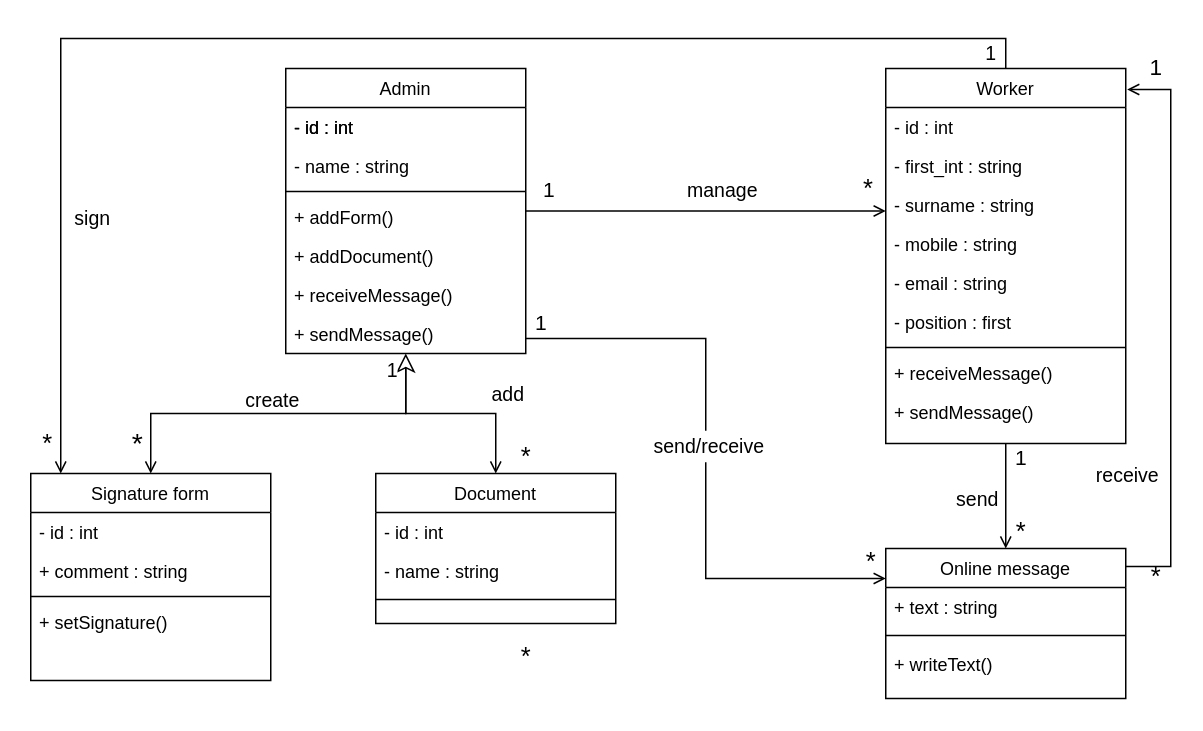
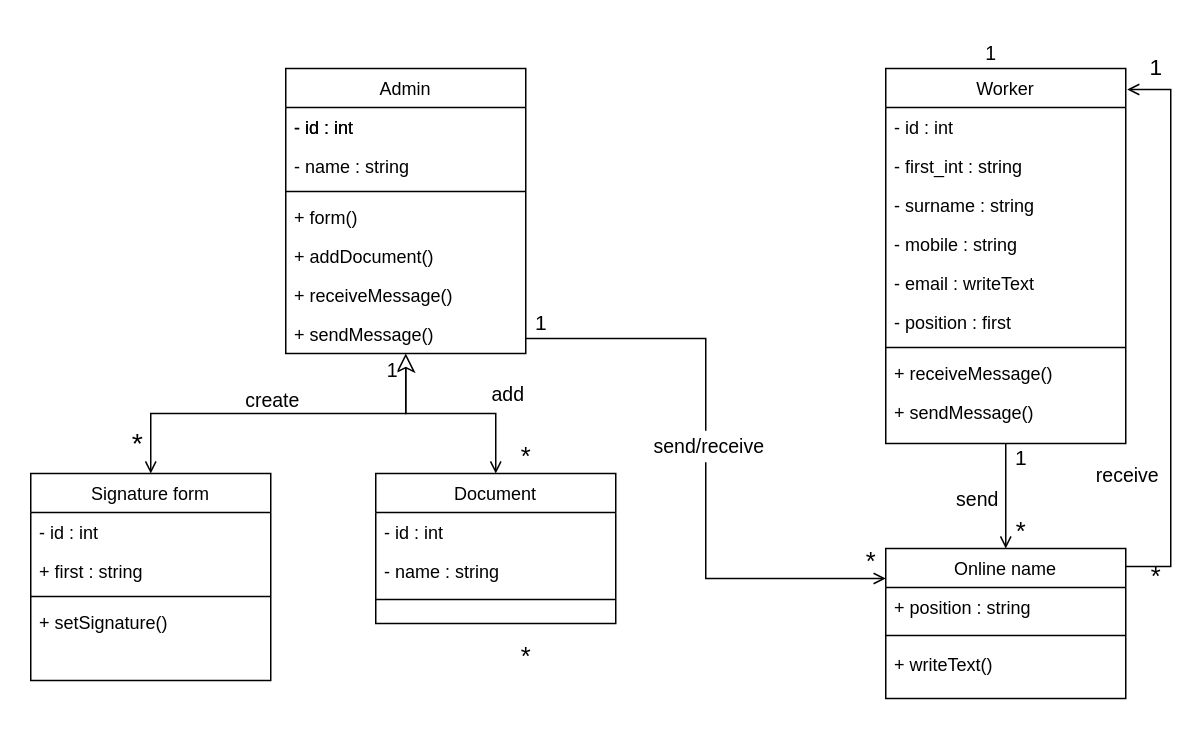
edge "Worker" -> "Signature form": removed, labels "sign", "*"
edge "Admin" -> "Worker": removed, labels "1", "manage", "*"
node "+ addForm()": label "+ addForm()" -> "+ form()"
node "- email : string": label "- email : string" -> "- email : writeText"
node "Online message": label "Online message" -> "Online name"
node "+ comment : string": label "+ comment : string" -> "+ first : string"
node "+ text : string": label "+ text : string" -> "+ position : string"
